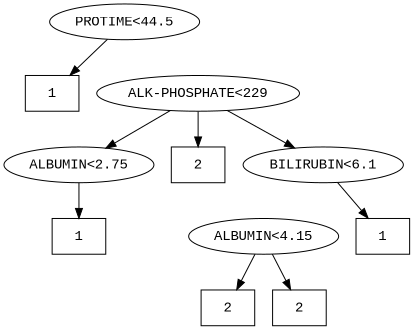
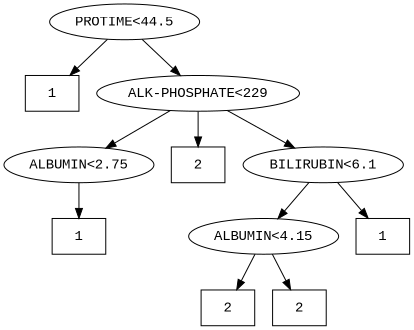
edge "PROTIME<44.5" -> "ALK-PHOSPHATE<229": added
edge "BILIRUBIN<6.1" -> "ALBUMIN<4.15": added
